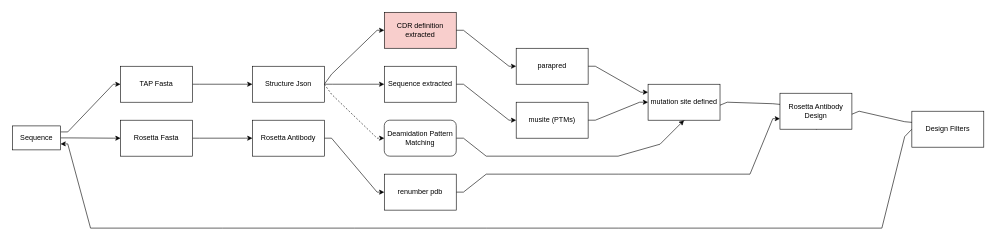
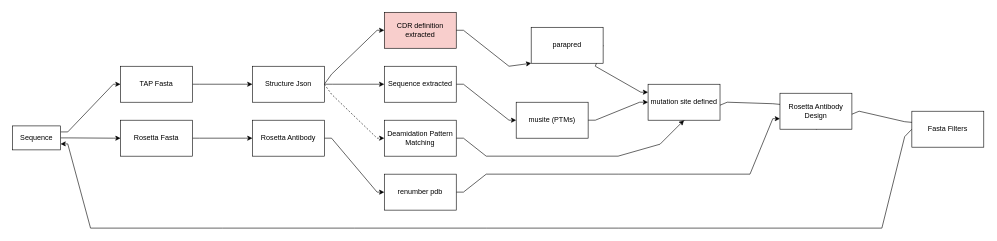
node "parapred": moved (552, 66) -> (567, 45)
node "Design Filters": label "Design Filters" -> "Fasta Filters"
node "Deamidation Pattern Matching": shape rounded rectangle -> rectangle
